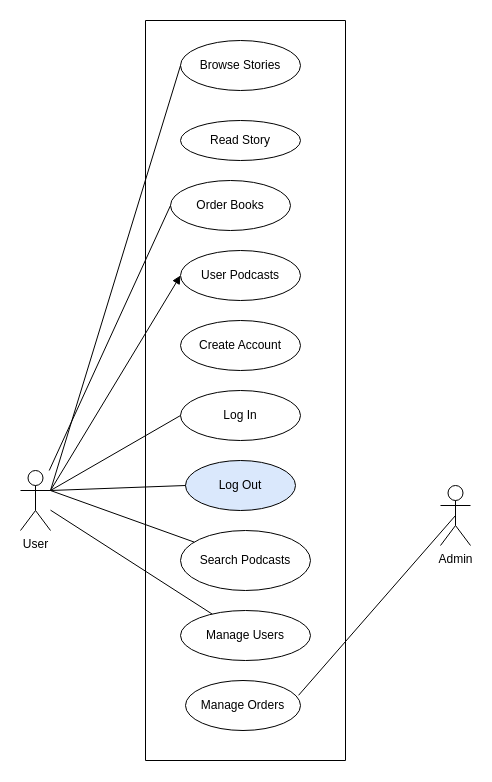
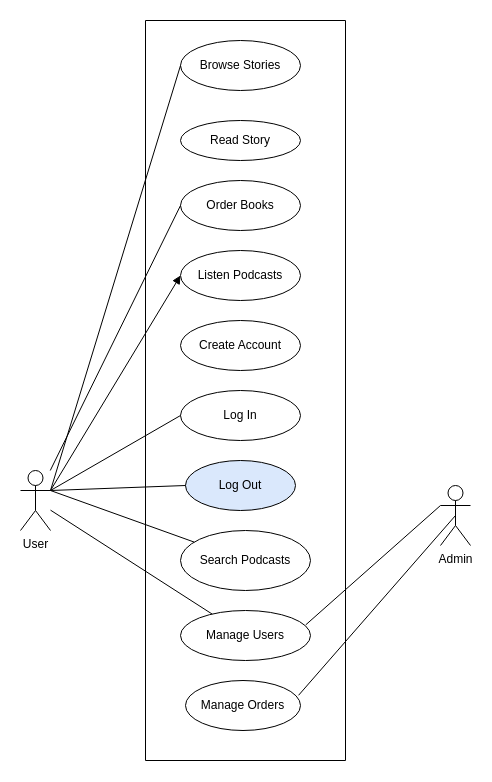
node "Order Books": moved (231, 206) -> (241, 206)
node "User Podcasts": label "User Podcasts" -> "Listen Podcasts"
edge "Admin" -- "Manage Users": added
